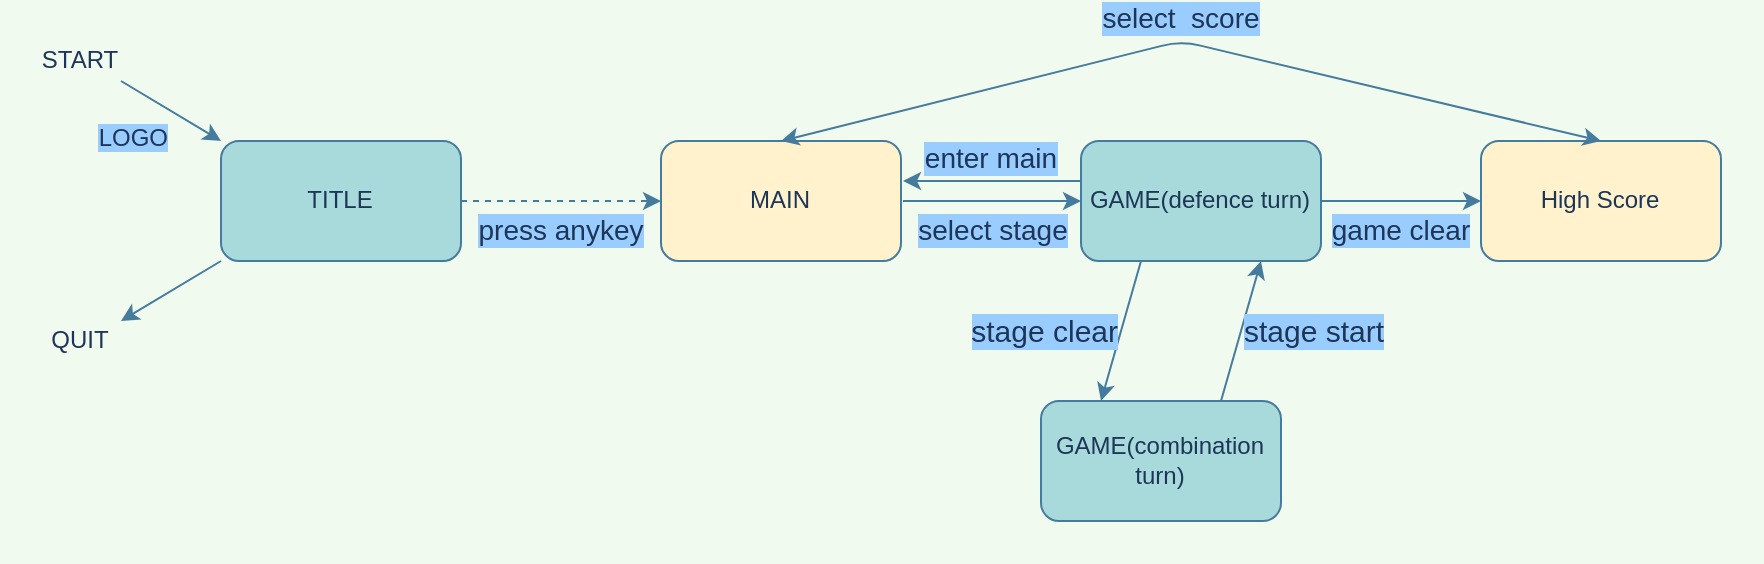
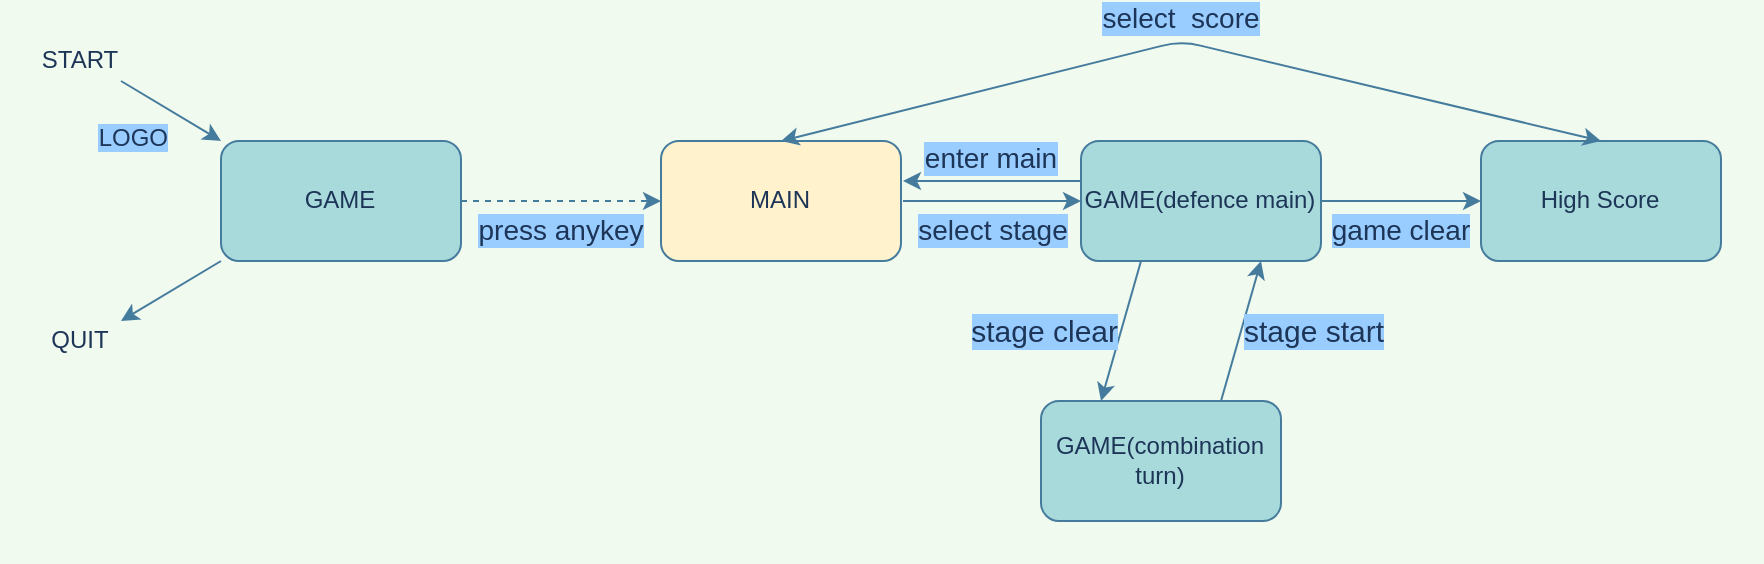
node "TITLE": label "TITLE" -> "GAME"
node "GAME(defence turn)": label "GAME(defence turn)" -> "GAME(defence main)"
node "High Score": fillcolor #fff2cc -> #a8dadc
